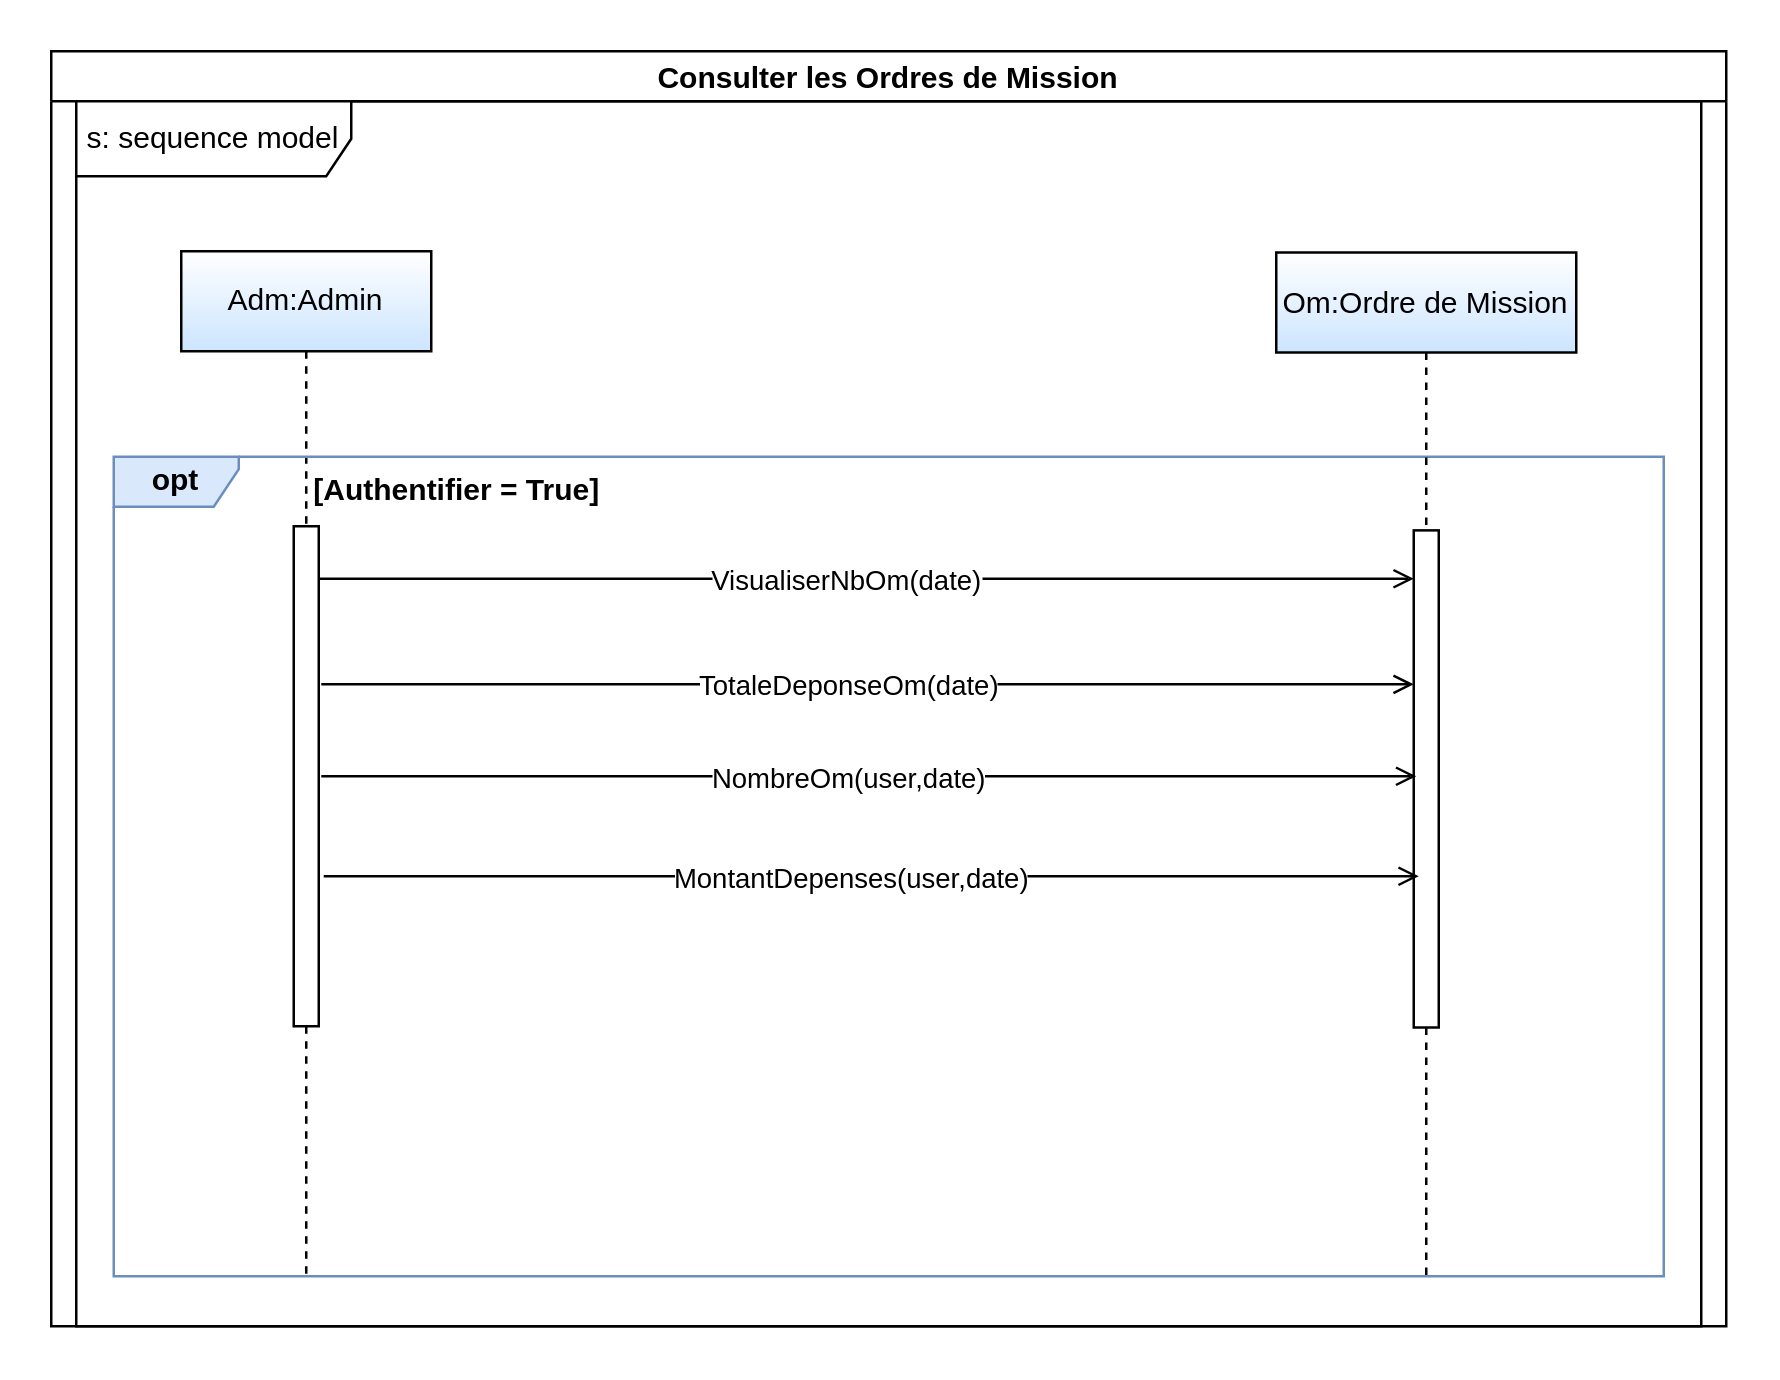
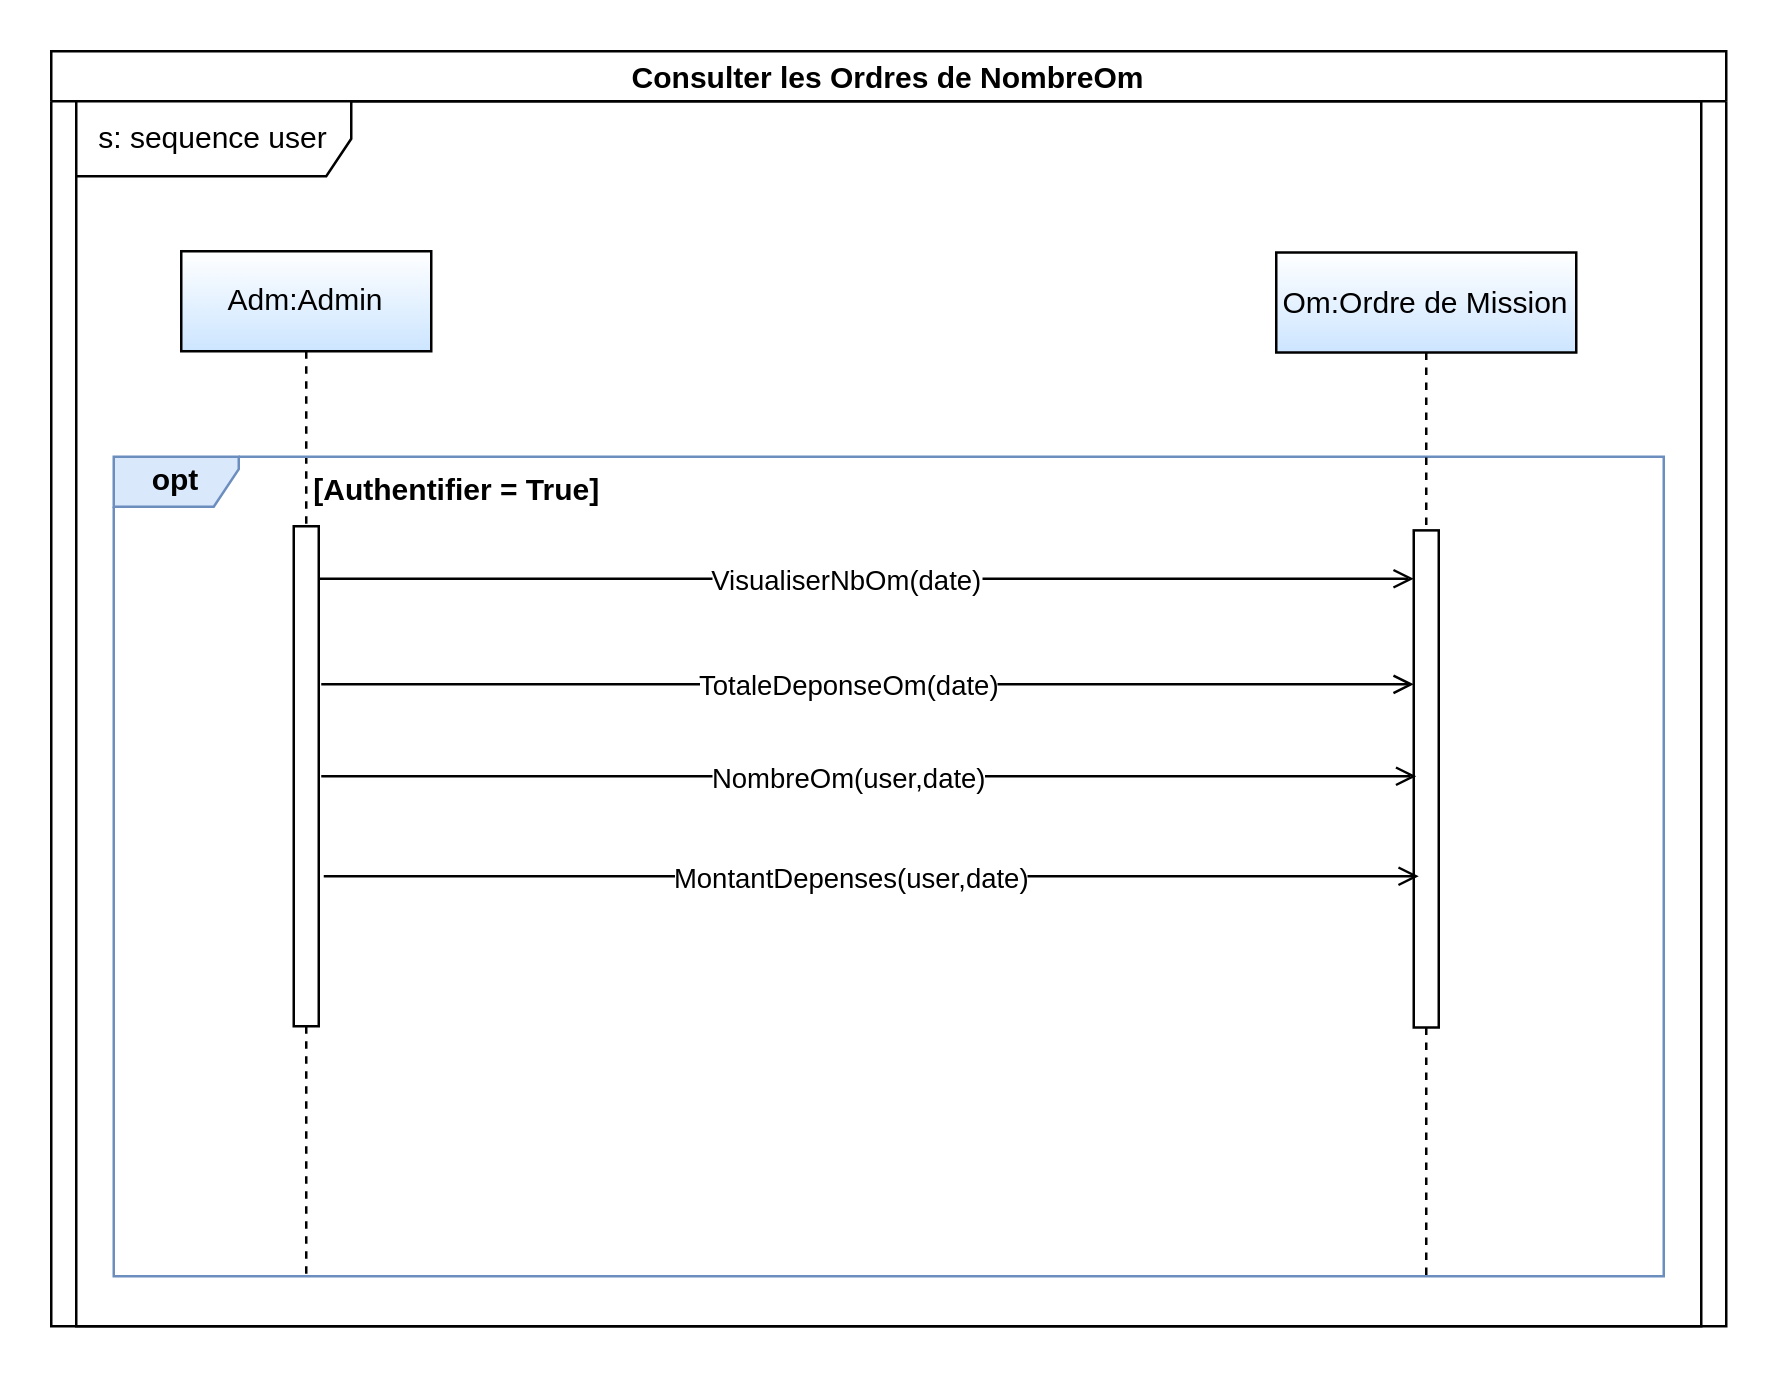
node "Consulter les Ordres de Mission": label "Consulter les Ordres de Mission" -> "Consulter les Ordres de NombreOm"
node "s: sequence model": label "s: sequence model" -> "s: sequence user"
